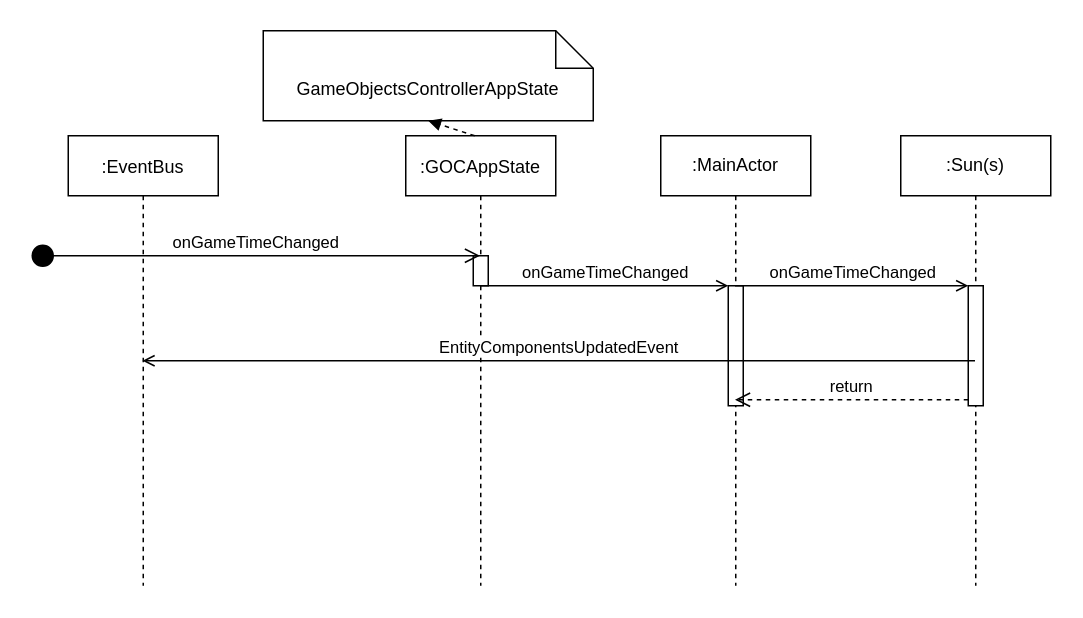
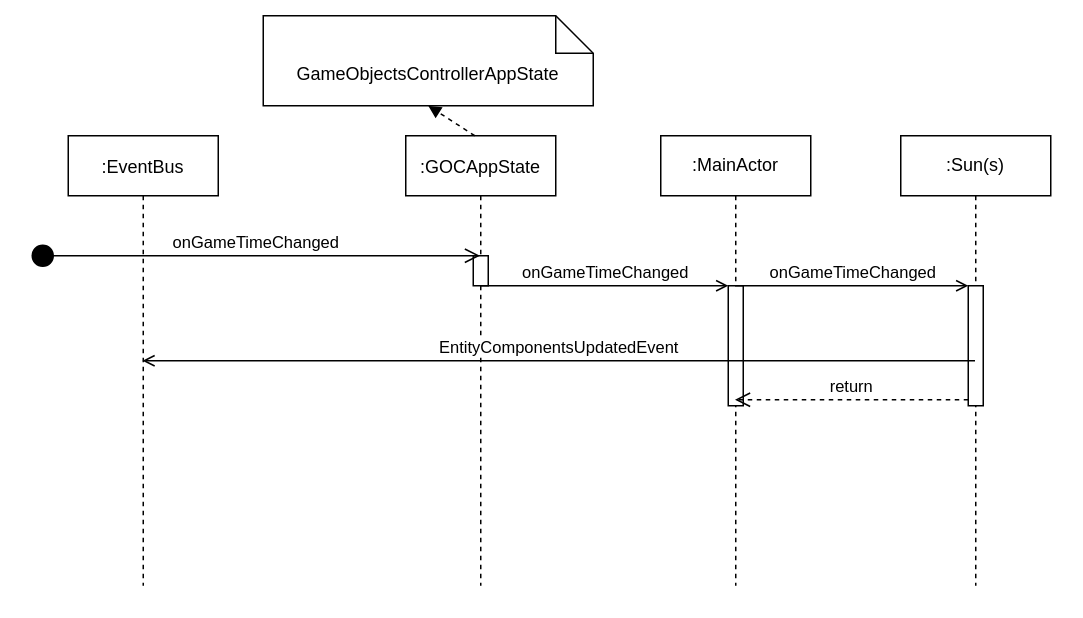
node "GameObjectsControllerAppState": moved (428, 76) -> (428, 61)
